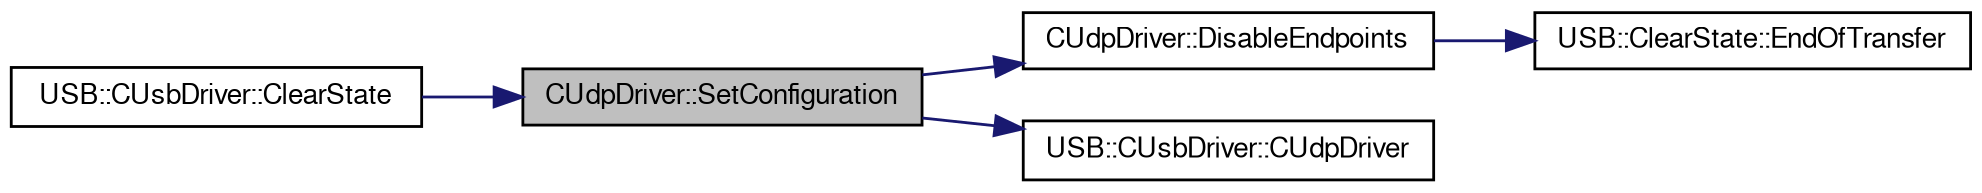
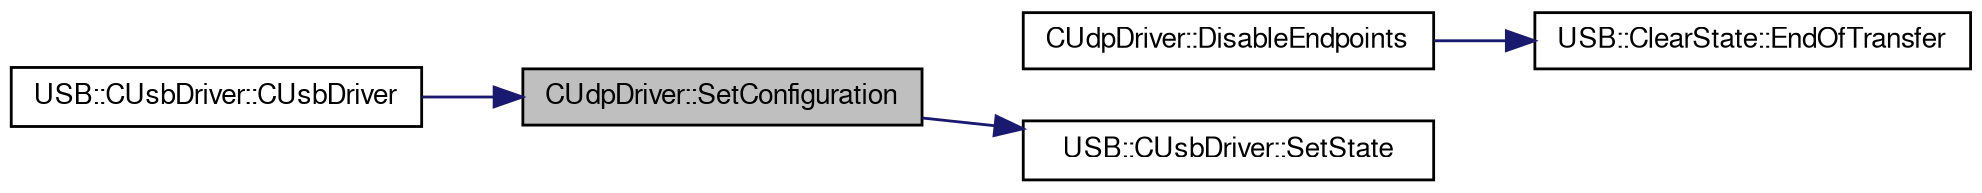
edge "CUdpDriver::SetConfiguration" -> "CUdpDriver::DisableEndpoints": removed
node "USB::CUsbDriver::ClearState": label "USB::CUsbDriver::ClearState" -> "USB::CUsbDriver::CUsbDriver"
node "USB::CUsbDriver::CUdpDriver": label "USB::CUsbDriver::CUdpDriver" -> "USB::CUsbDriver::SetState"
